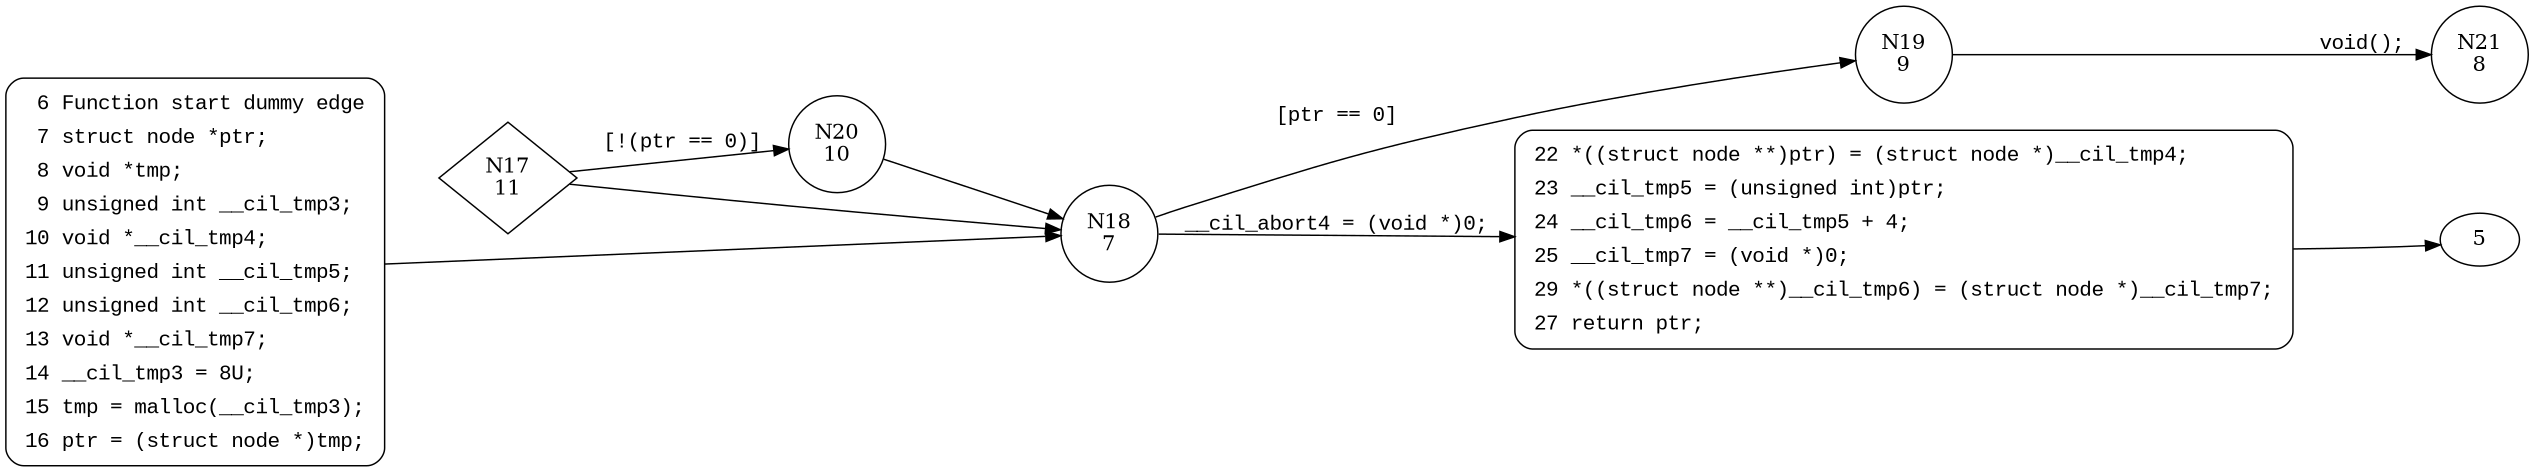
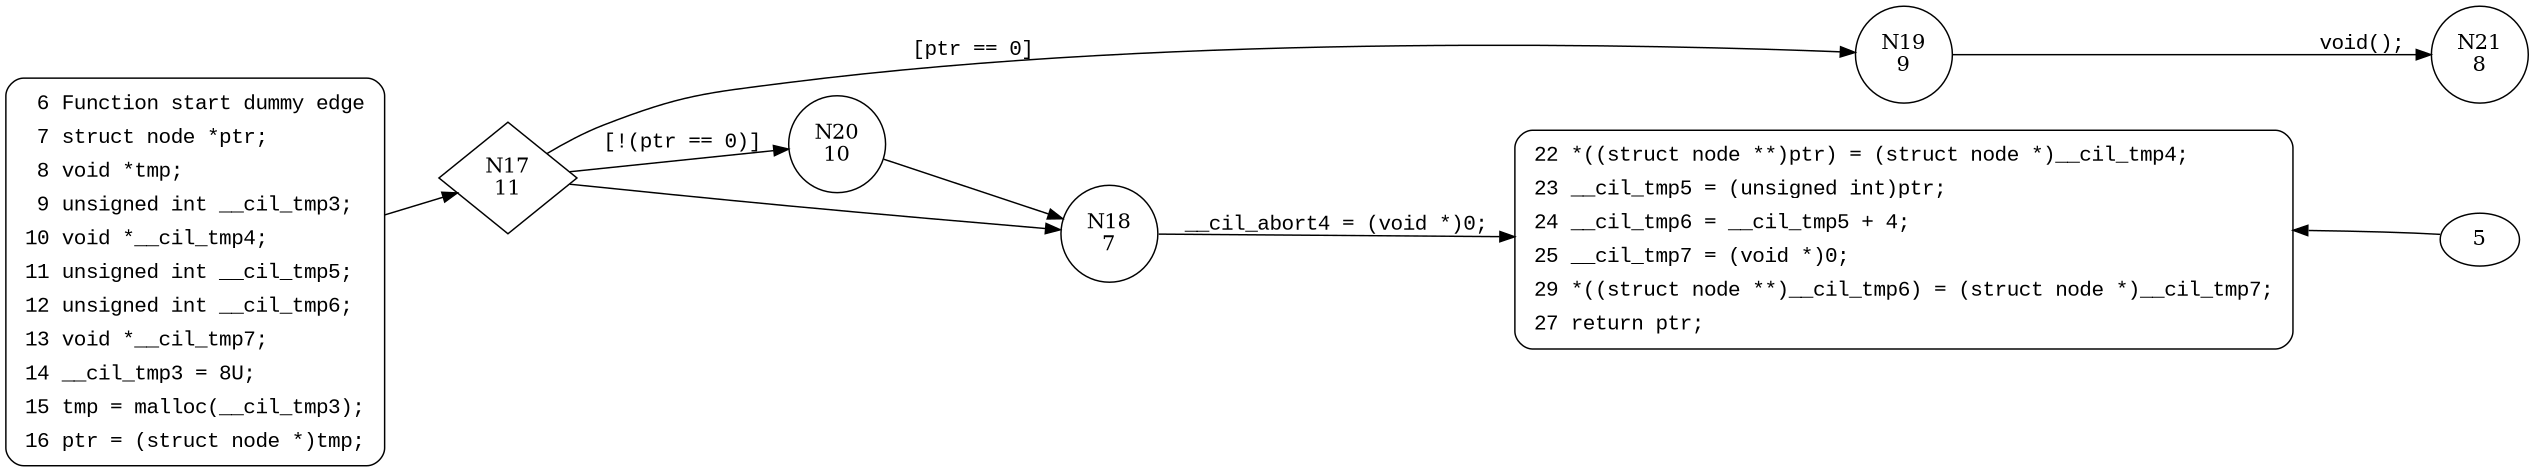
edge "N18 7" -> "N19 9": now "N17 11" -> "N19 9"
edge "22" -> "5": reversed
edge "6" -> "N18 7": now "6" -> "N17 11"
